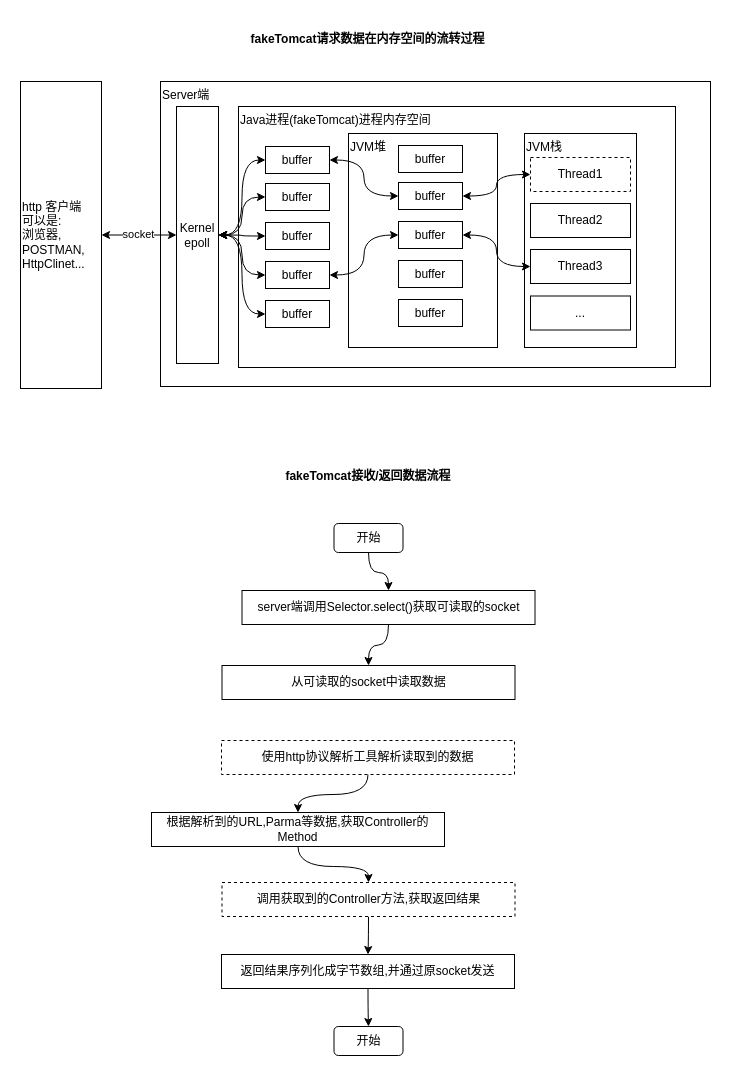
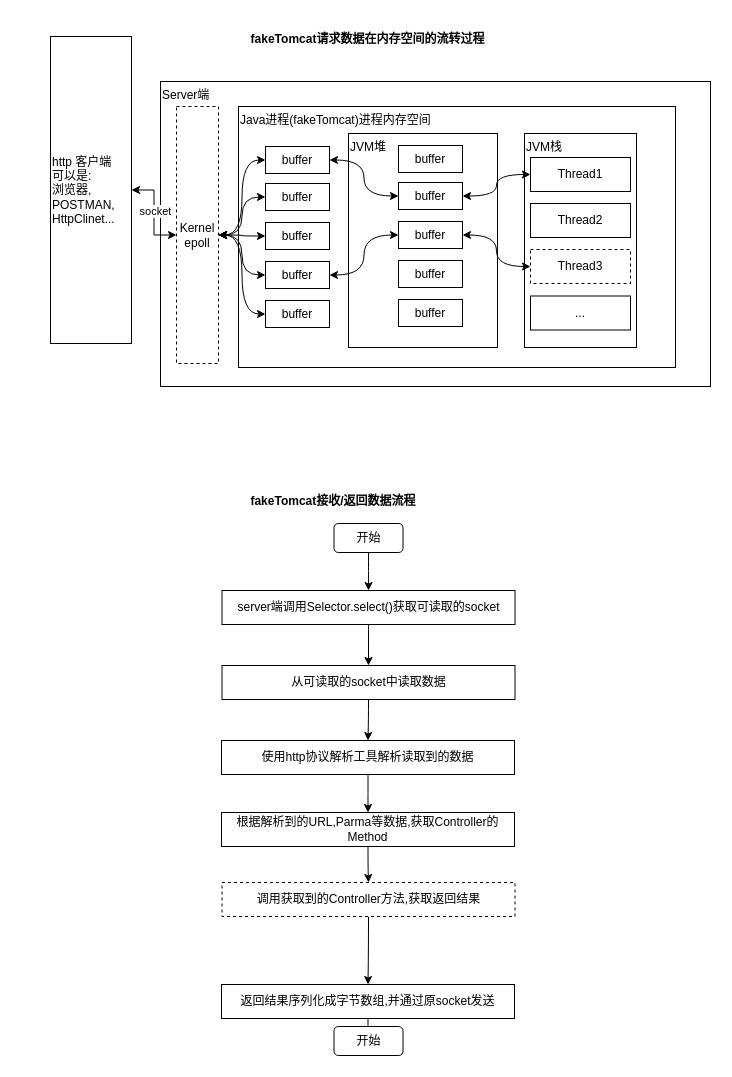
node "Thread1": style dashed -> solid
node "http 客户端 可以是: 浏览器, POSTMAN, HttpClinet...": moved (61, 235) -> (91, 190)
node "Kernel epoll": style solid -> dashed
node "Thread3": style solid -> dashed
node "fakeTomcat接收/返回数据流程": moved (369, 477) -> (334, 502)
node "server端调用Selector.select()获取可读取的socket": moved (389, 608) -> (369, 608)
edge "从可读取的socket中读取数据" -> "使用http协议解析工具解析读取到的数据": added
node "使用http协议解析工具解析读取到的数据": style dashed -> solid
node "根据解析到的URL,Parma等数据,获取Controller的Method": moved (298, 830) -> (368, 830)
node "返回结果序列化成字节数组,并通过原socket发送": moved (368, 972) -> (368, 1002)
